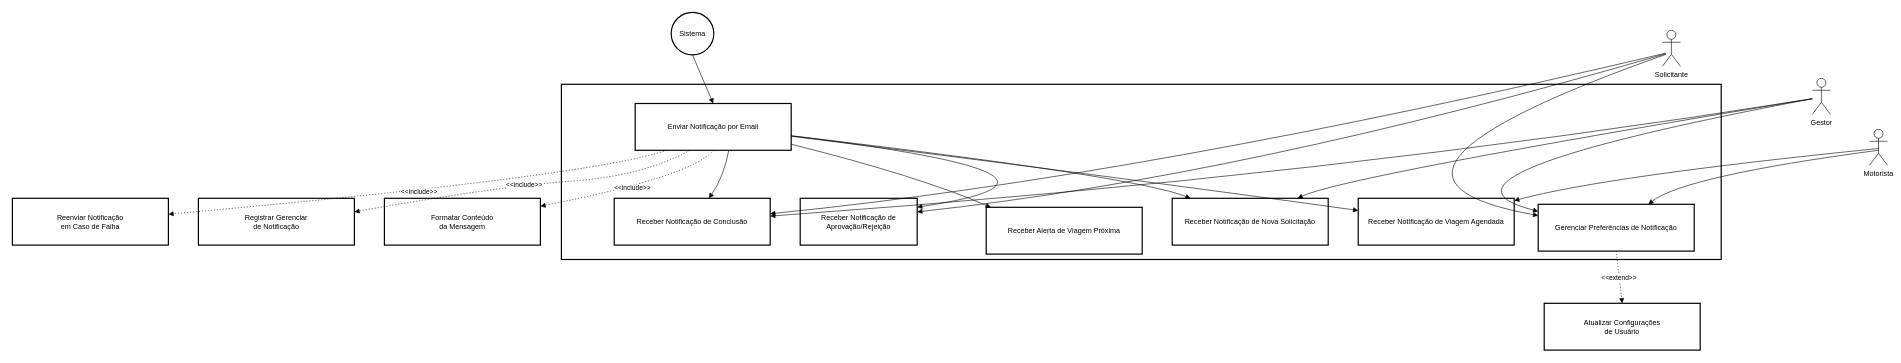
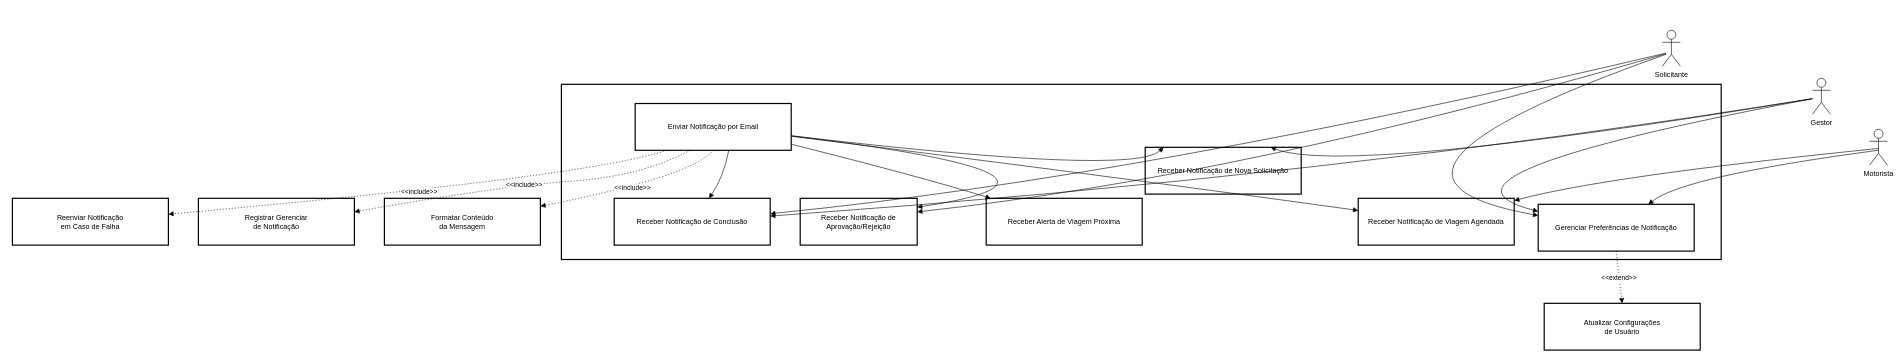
node "Sistema": removed
edge "Sistema" -> "Enviar Notificação por Email": removed
node "Receber Notificação de Nova Solicitação": moved (1250, 222) -> (1223, 171)
node "Receber Alerta de Viagem Próxima": moved (1064, 231) -> (1064, 222)
